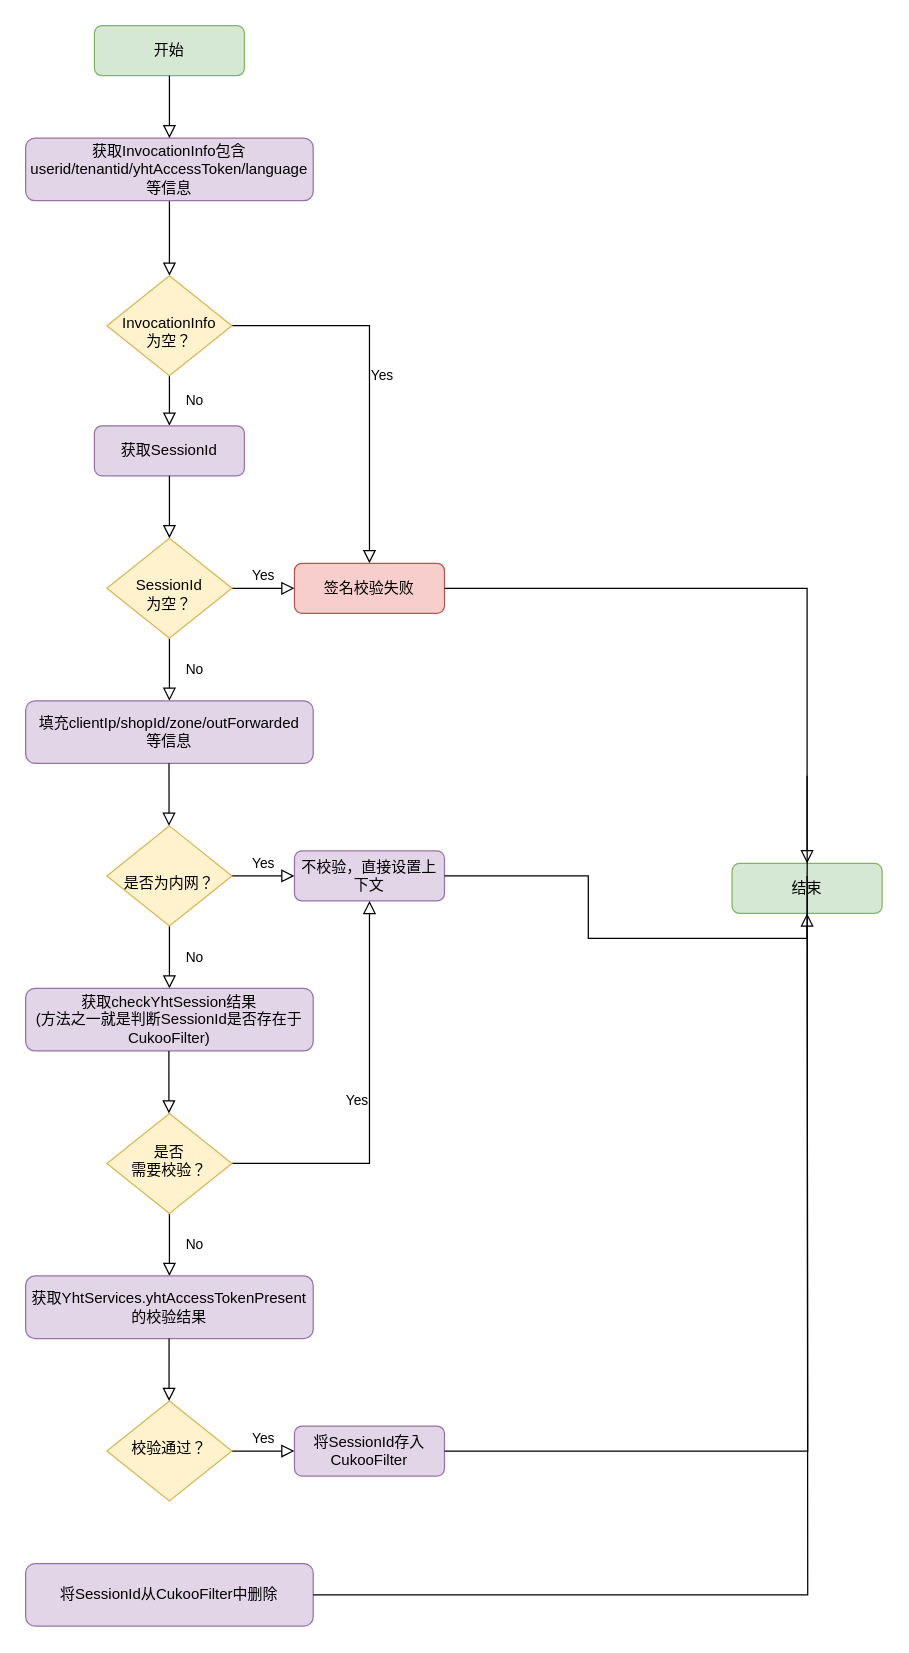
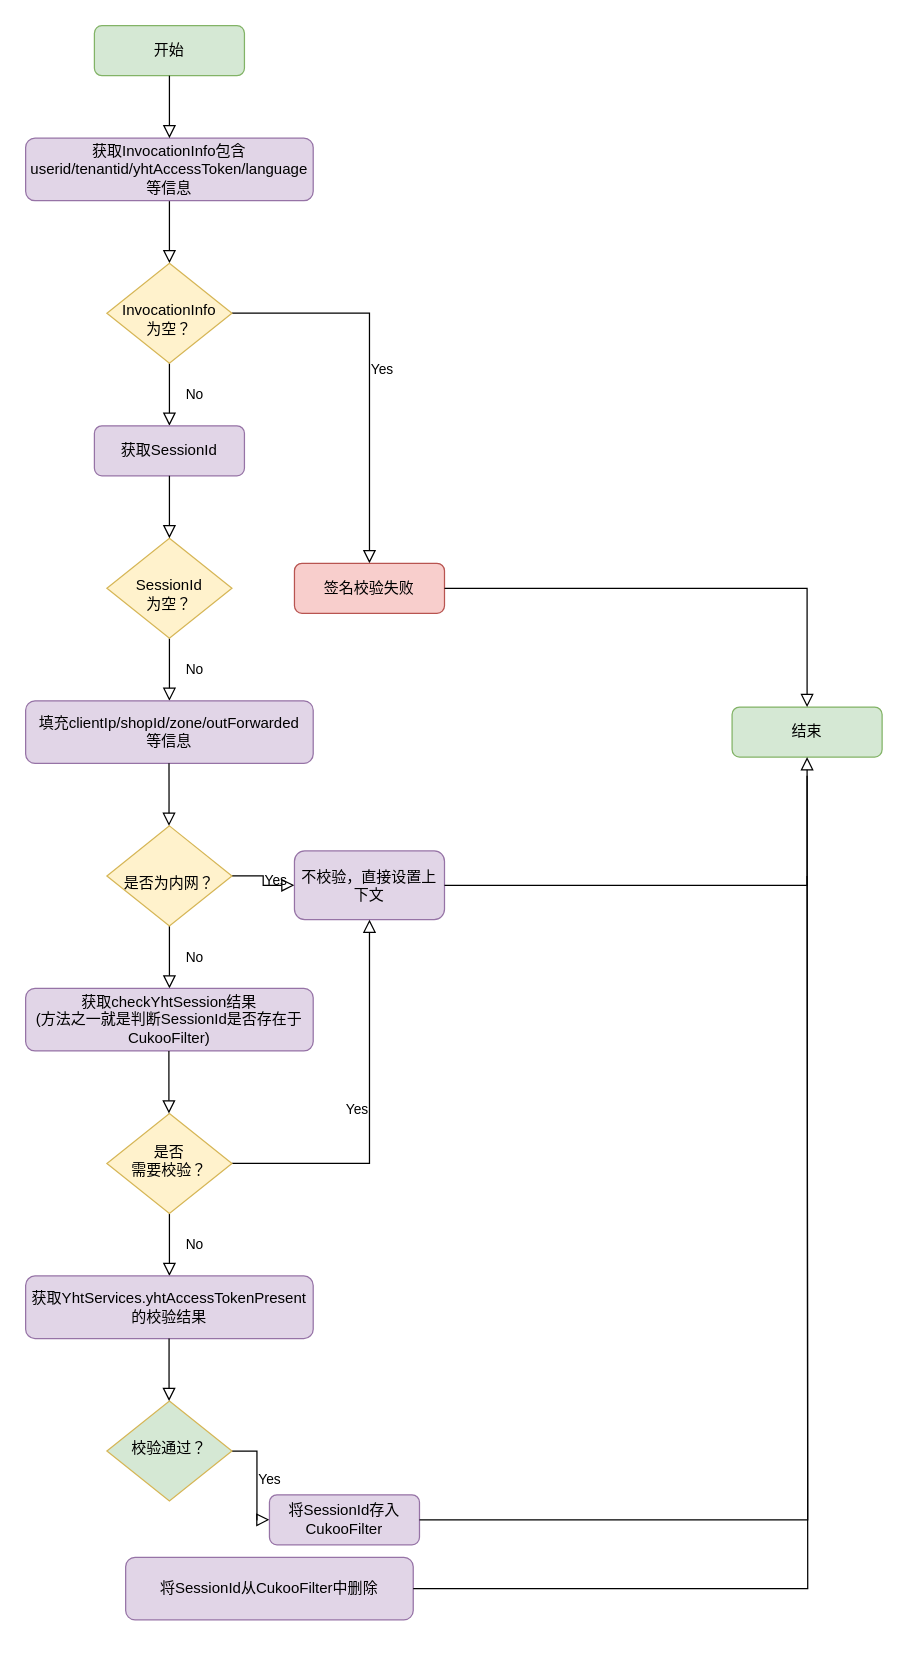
node "InvocationInfo 为空？": moved (169, 326) -> (169, 313)
edge "SessionId 为空？" -> "签名校验失败": removed, label "Yes"
node "不校验，直接设置上下文": size 150x50 -> 150x69
node "结束": moved (807, 888) -> (807, 732)
node "校验通过？": fillcolor #fff2cc -> #d5e8d4
node "将SessionId存入CukooFilter": moved (369, 1451) -> (344, 1519)
node "将SessionId从CukooFilter中删除": moved (169, 1594) -> (269, 1588)
